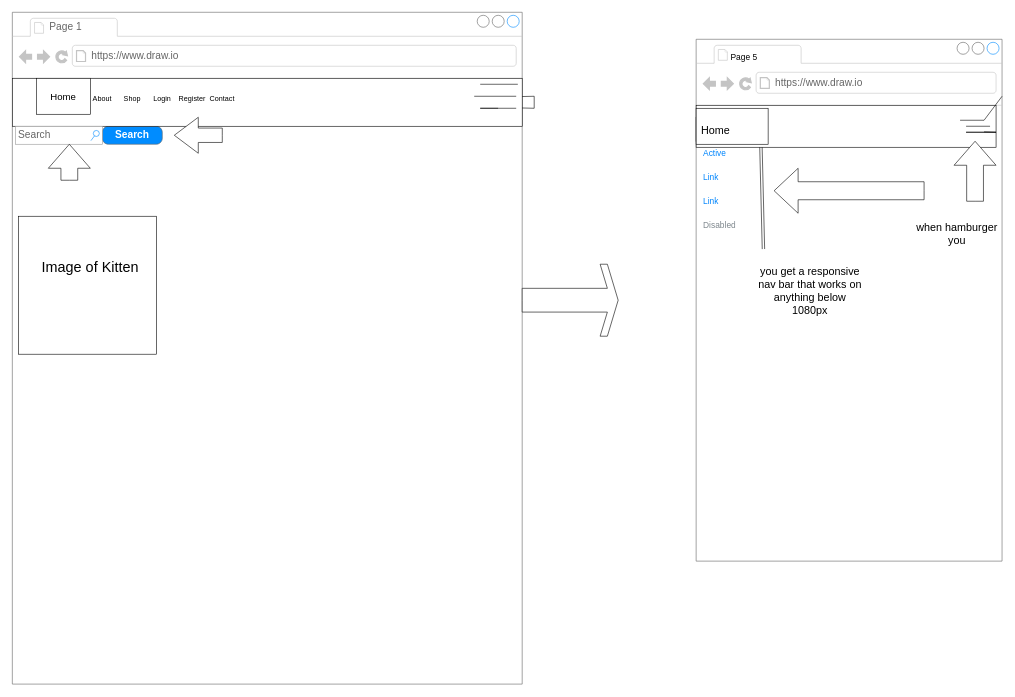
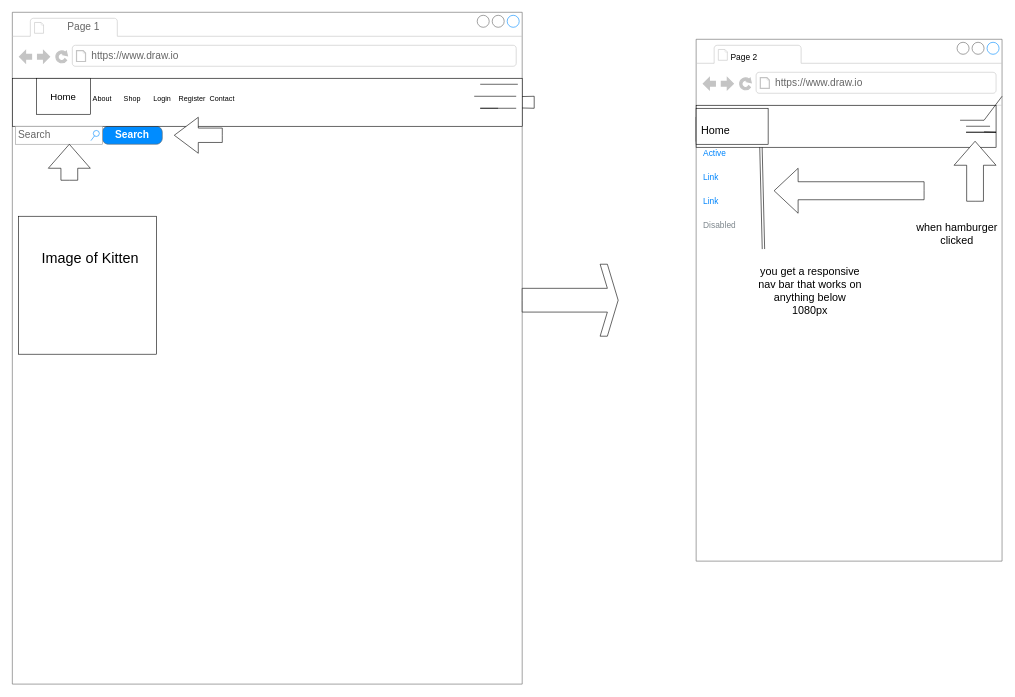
node "Page 1": moved (81, 27) -> (99, 27)
node "Page 5": label "Page 5" -> "Page 2"
node "when hamburger you": label "when hamburger you" -> "when hamburger clicked"
node "Image of Kitten": moved (90, 267) -> (90, 258)
